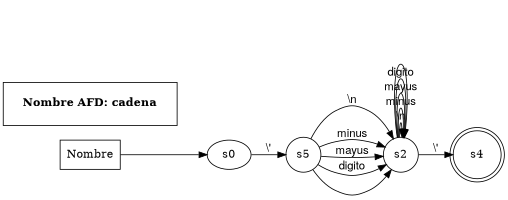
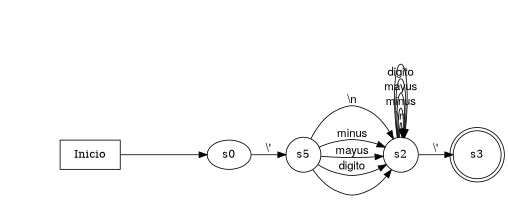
node "Nombre AFD: cadena": removed
node "Nombre": label "Nombre" -> "Inicio"
node "s4": label "s4" -> "s3"
